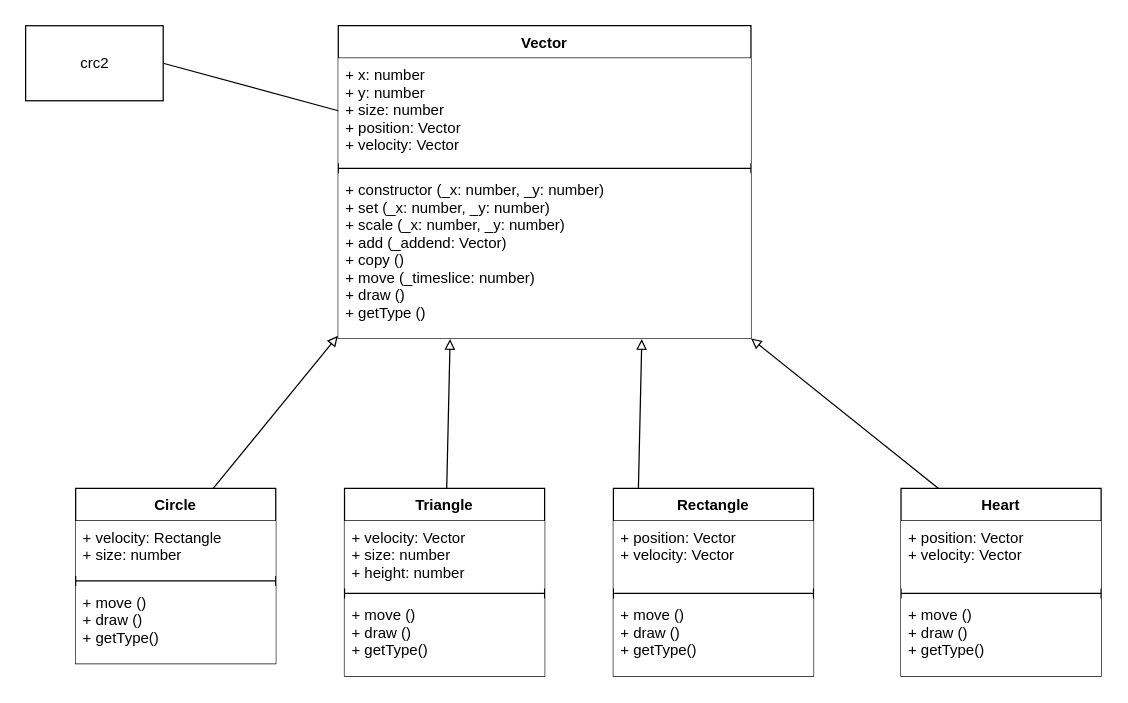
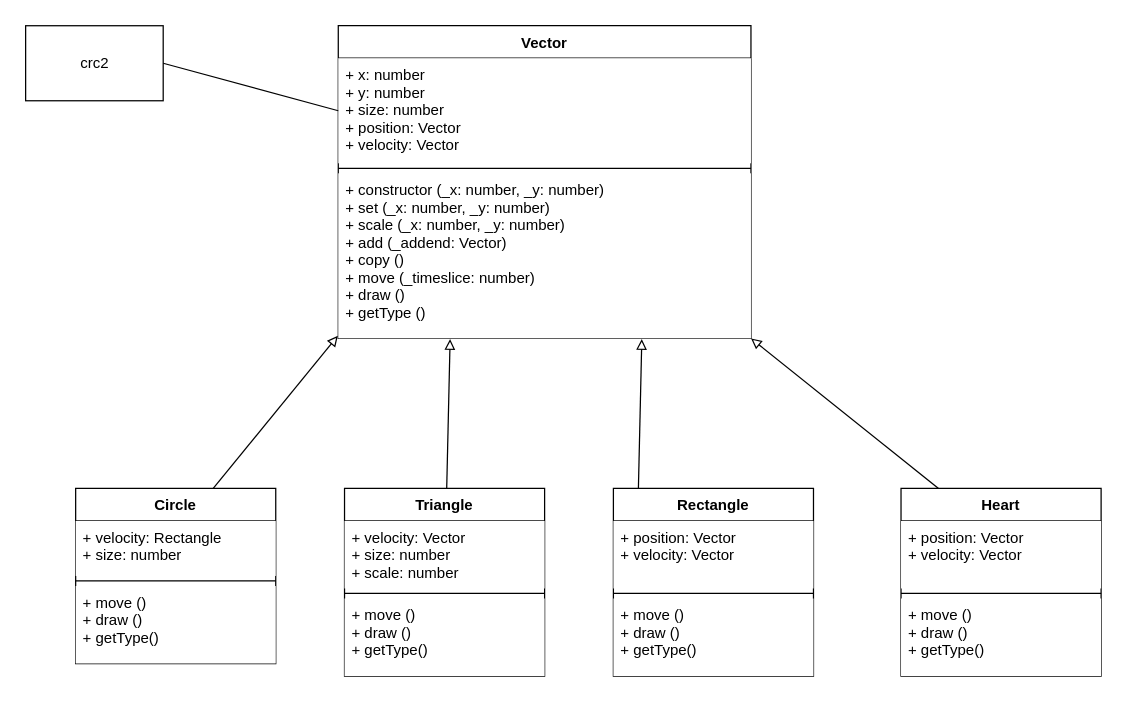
node "+ velocity: Vector + size: number + height: number": label "+ velocity: Vector + size: number + height: number" -> "+ velocity: Vector + size: number + scale: number"
